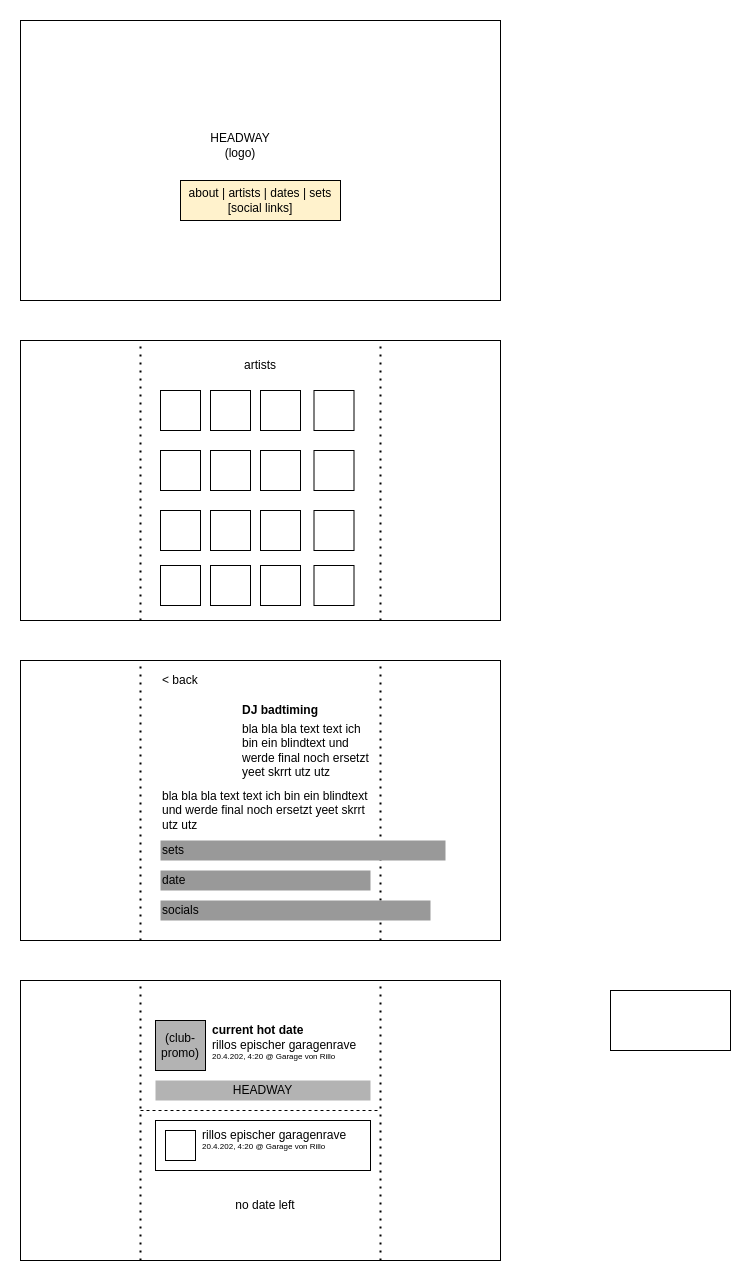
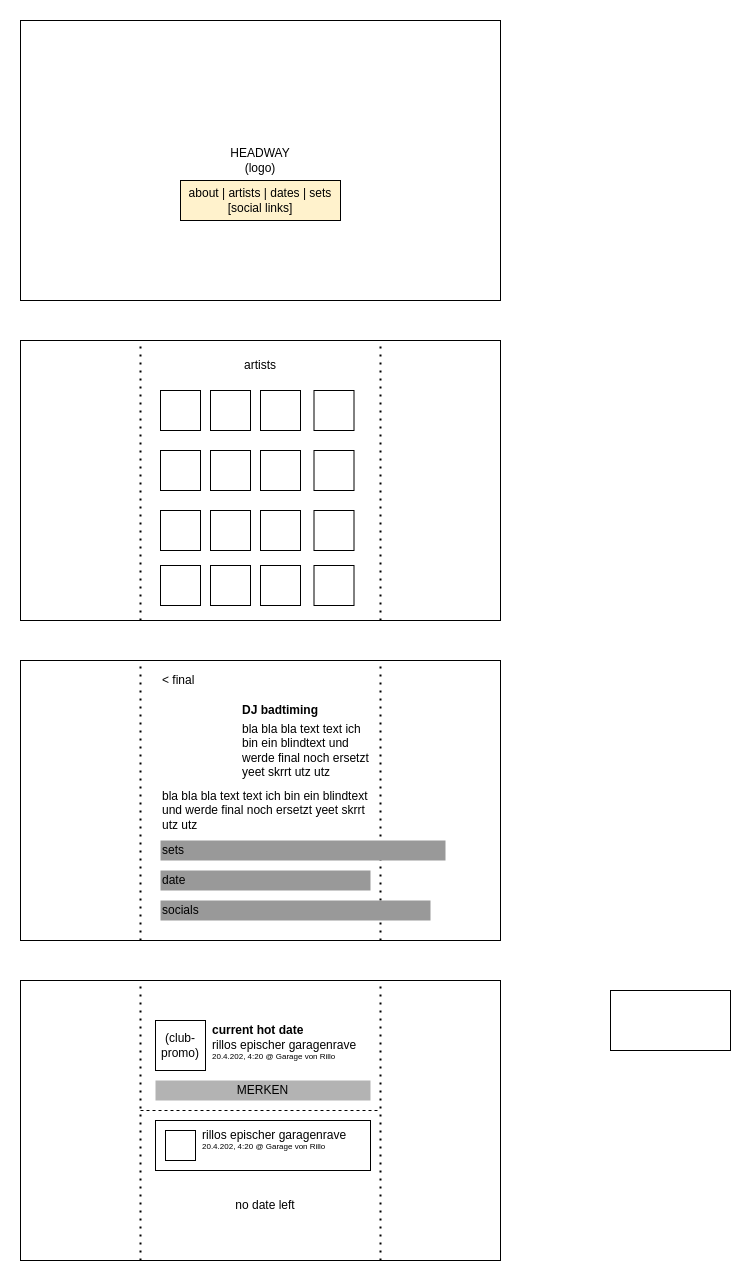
node "HEADWAY (logo)": moved (241, 146) -> (261, 161)
node "< back": label "< back" -> "< final"
node "(club- promo)": fillcolor #b3b3b3 -> #ffffff
node "HEADWAY": label "HEADWAY" -> "MERKEN"
